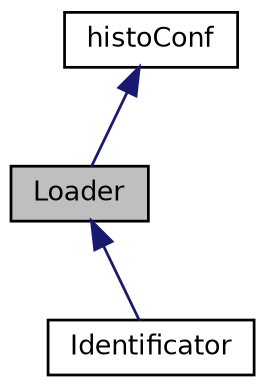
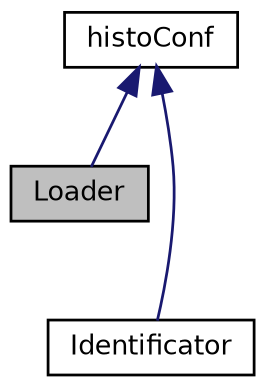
edge "Identificator" -> "Loader": now "Identificator" -> "histoConf"
